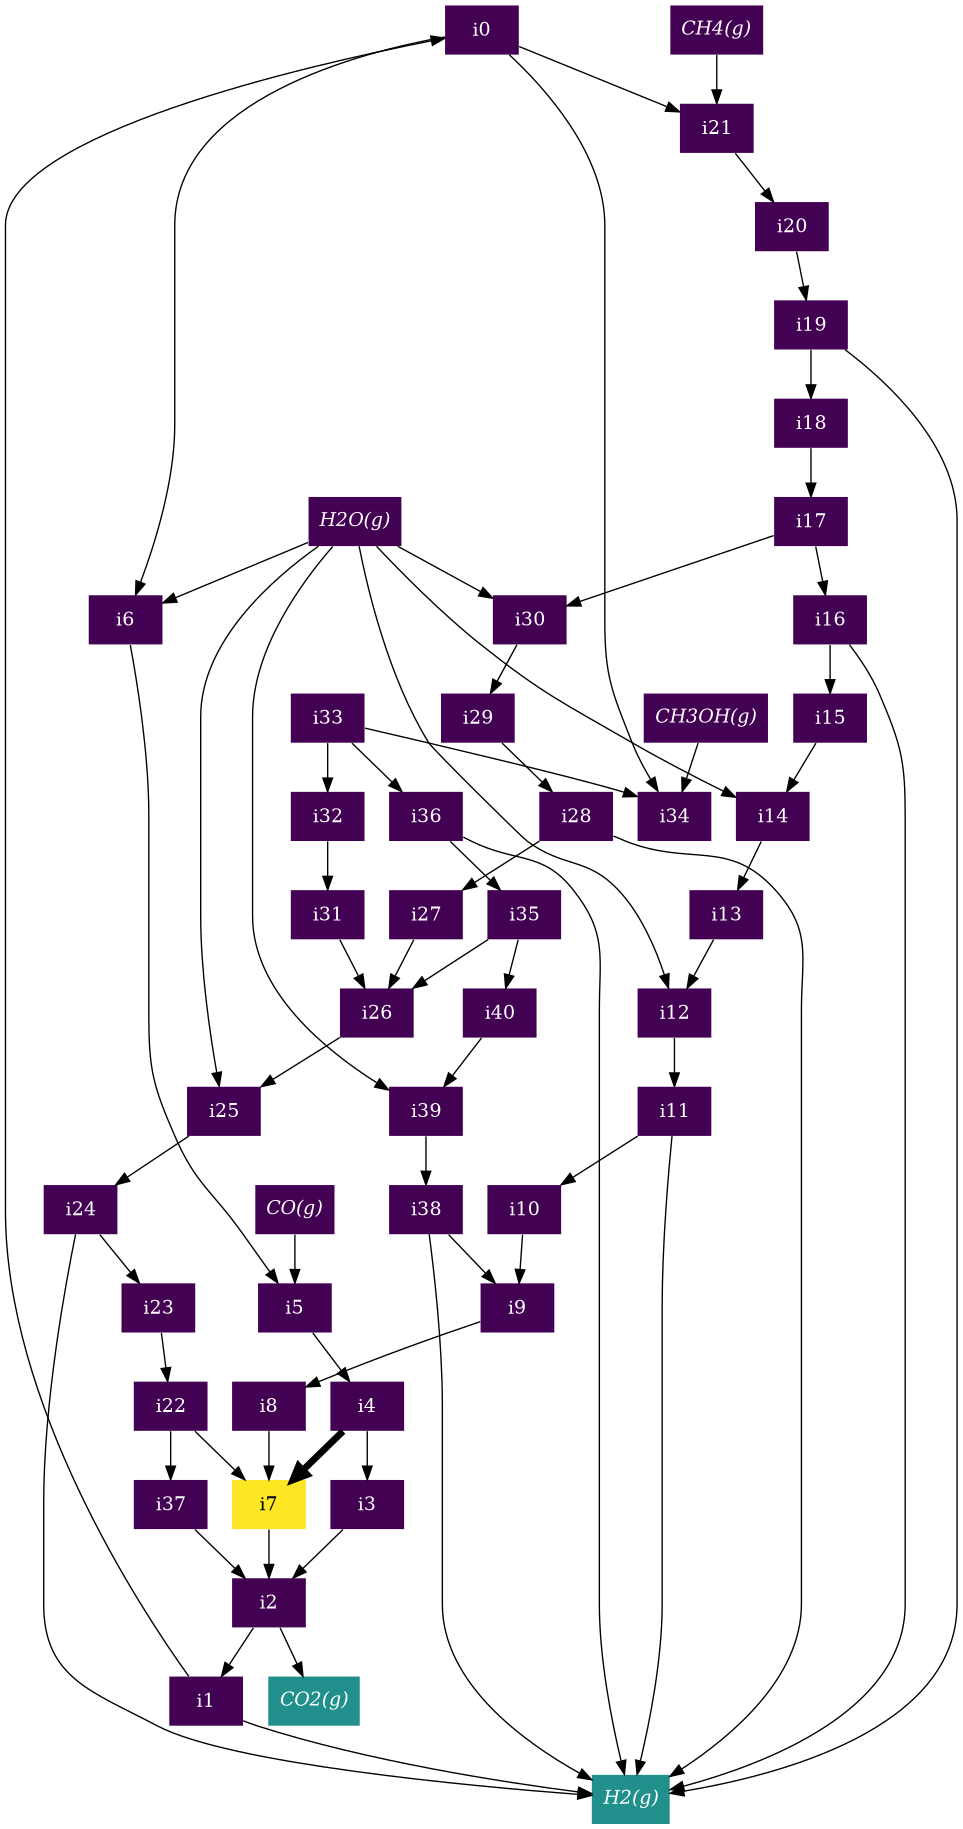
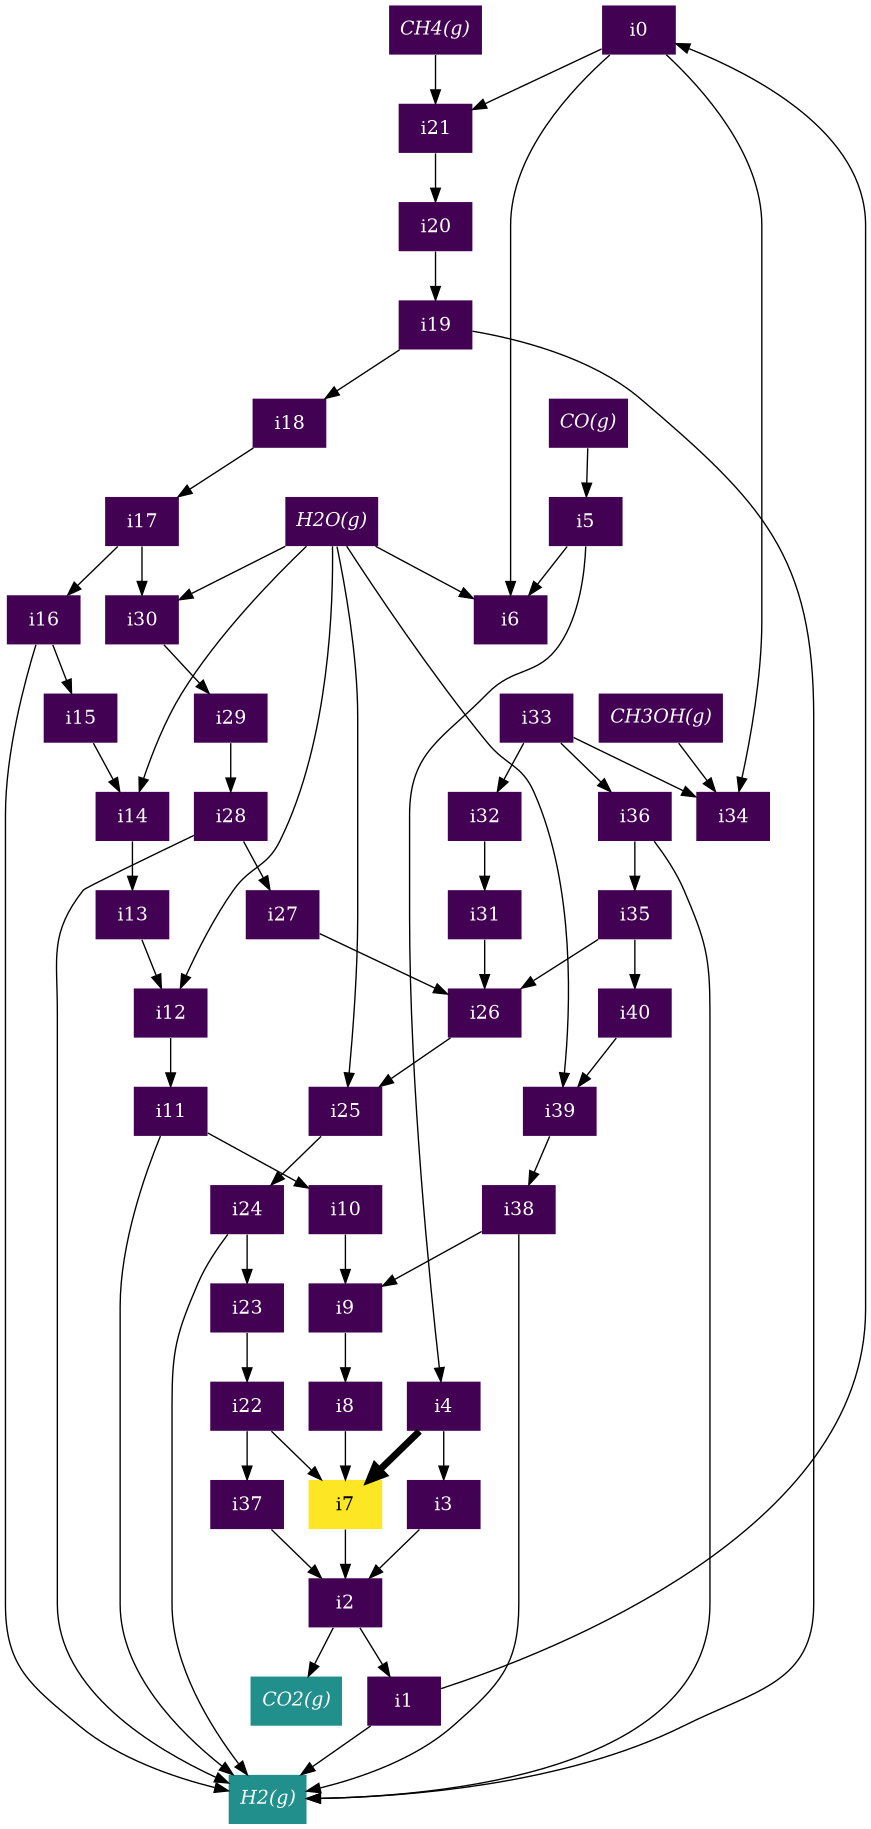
edge "i6" -> "i5": reversed
